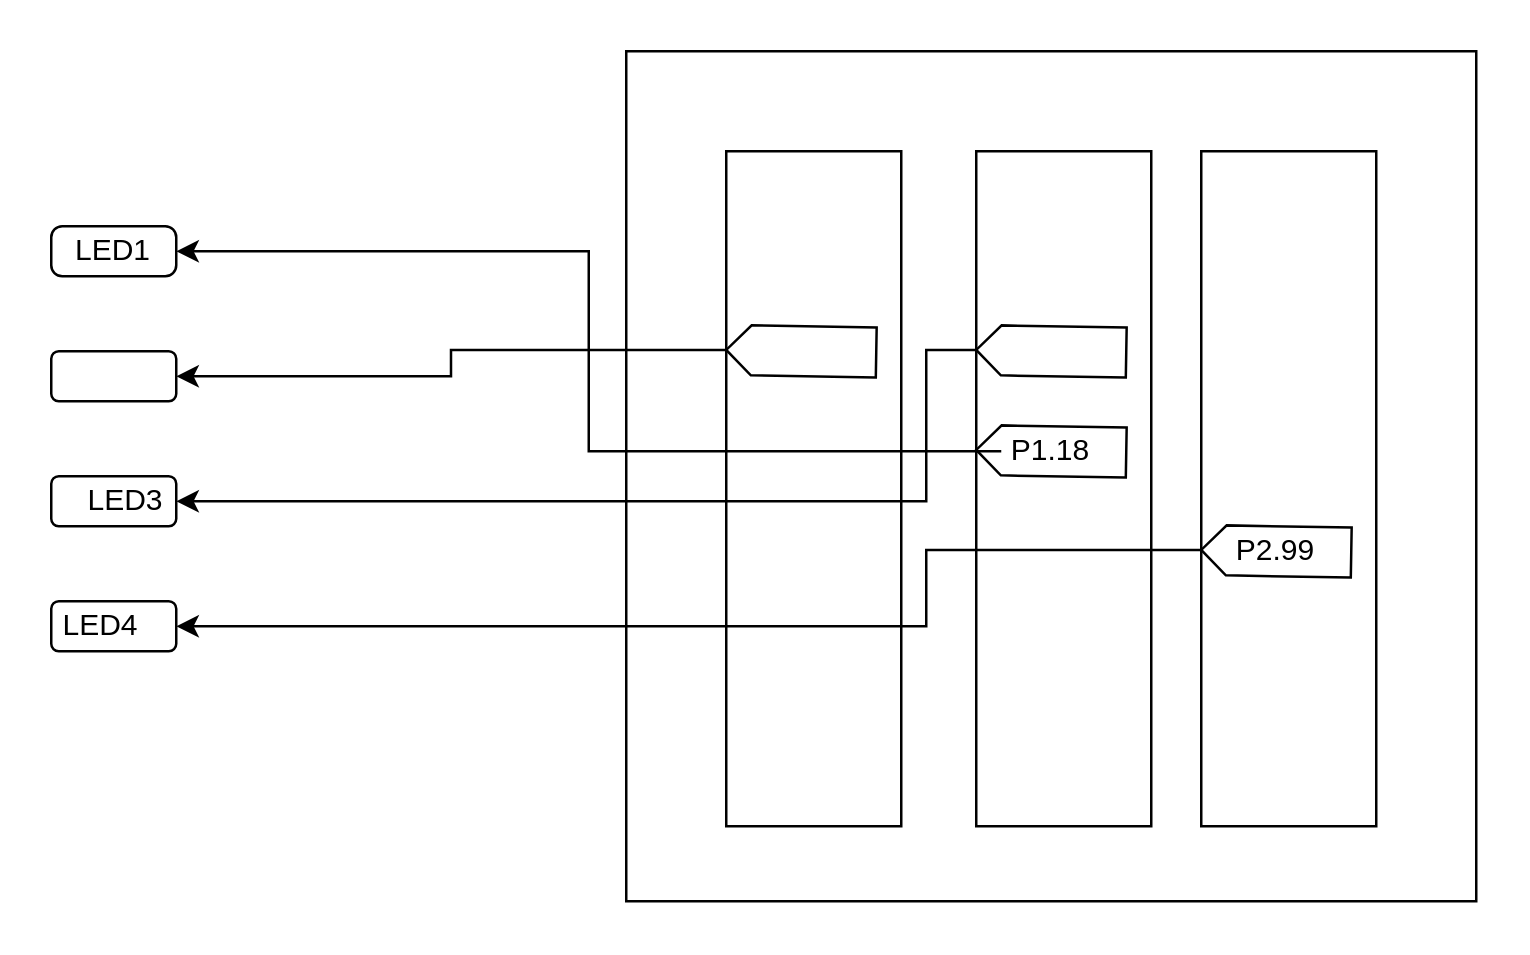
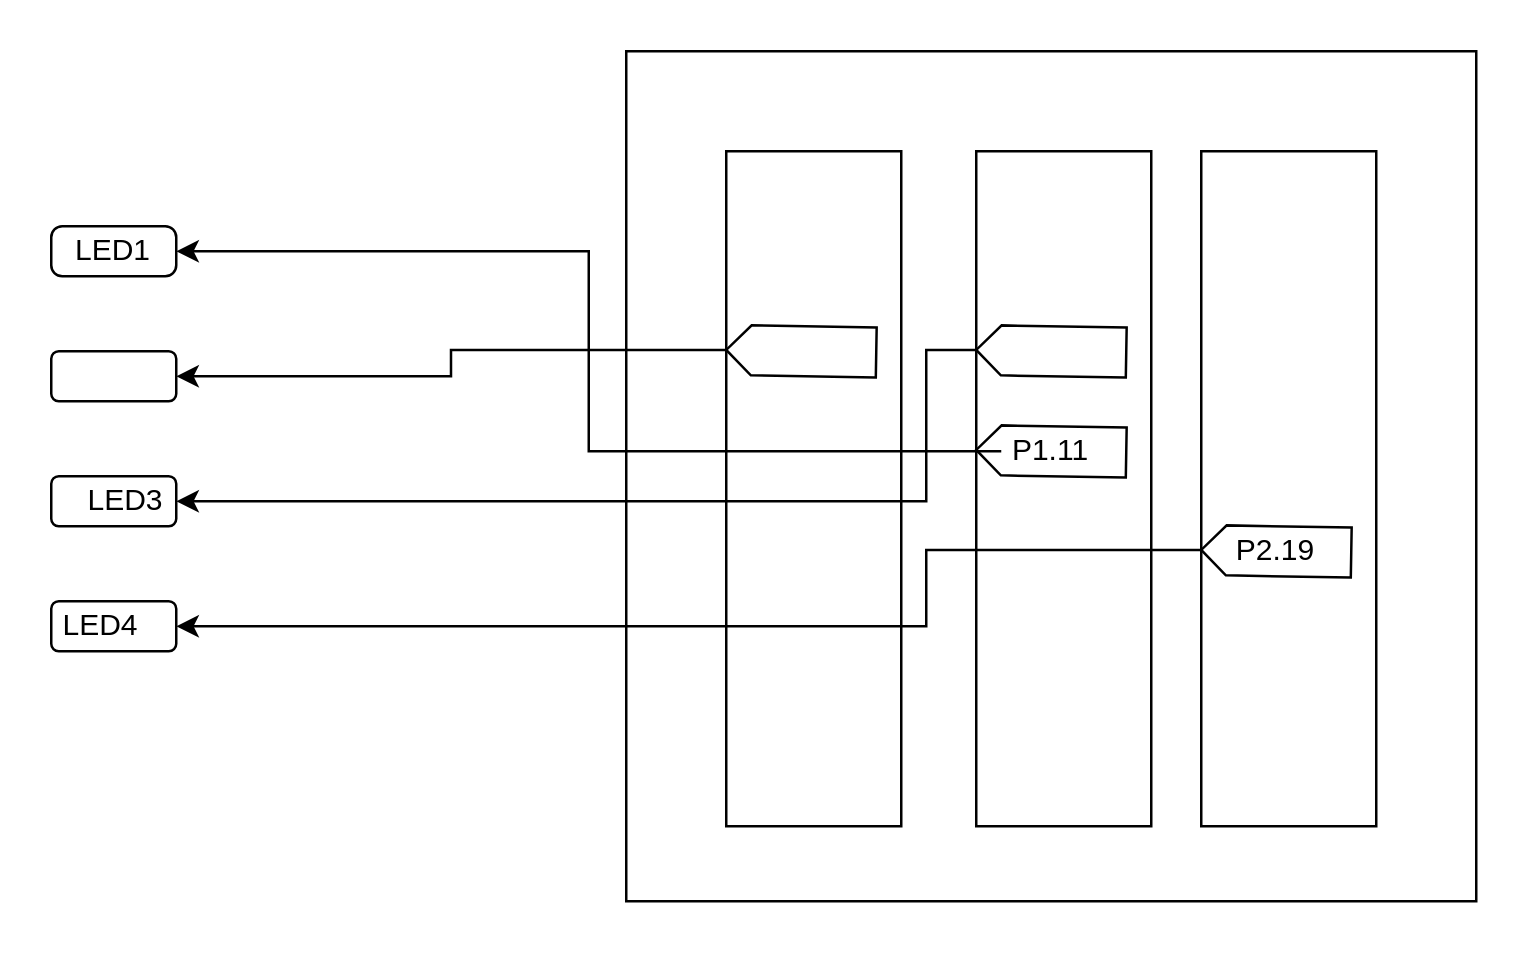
node "P1.18": label "P1.18" -> "P1.11"
node "P2.99": label "P2.99" -> "P2.19"
